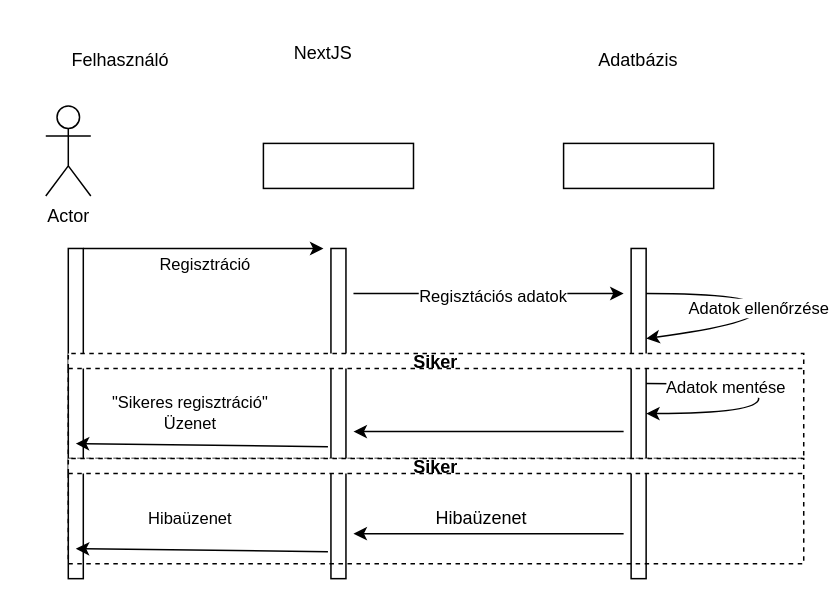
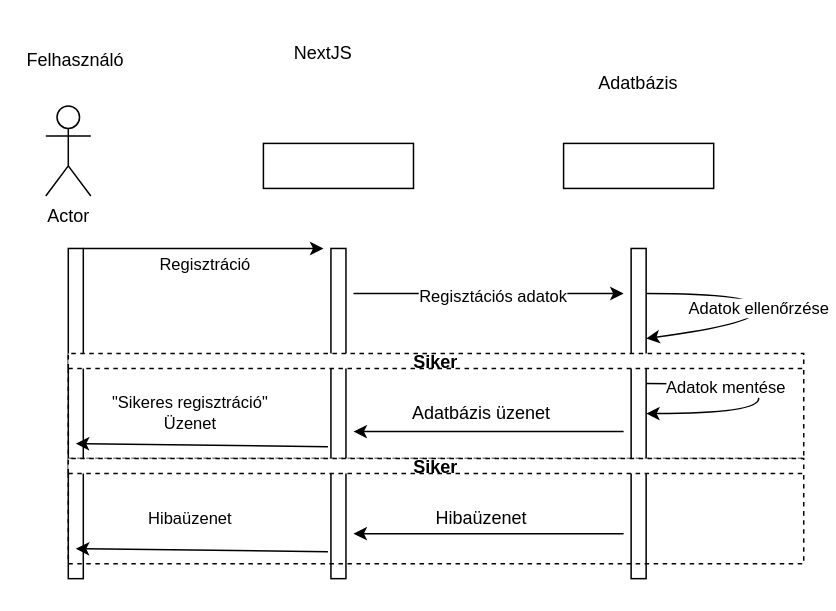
node "Felhasználó": moved (121, 61) -> (76, 61)
node "Adatbázis": moved (638, 61) -> (638, 83)
node "Adatbázis üzenet": added
